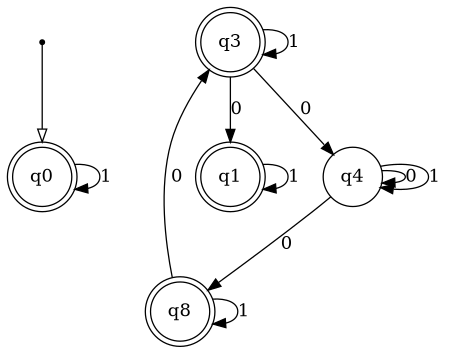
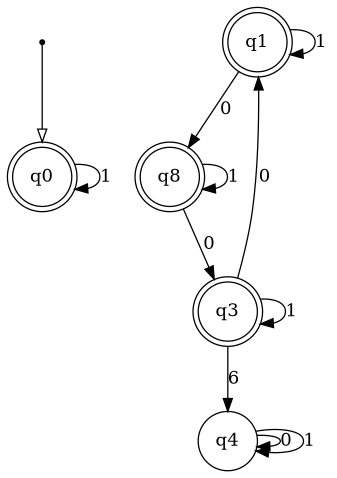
edge "q3" -> "q4": label "0" -> "6"
edge "q4" -> "q8": now "q1" -> "q8"
